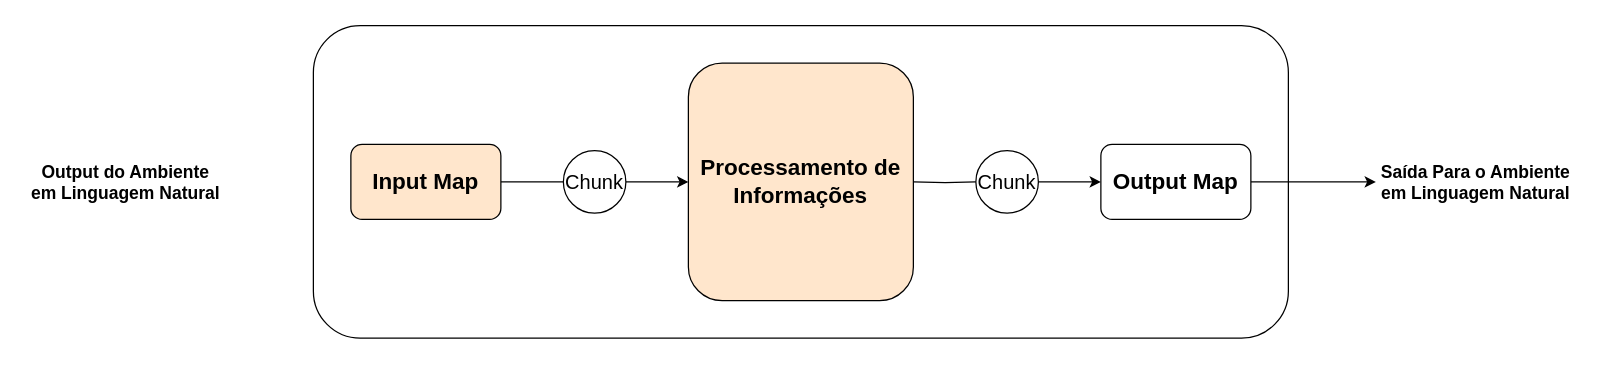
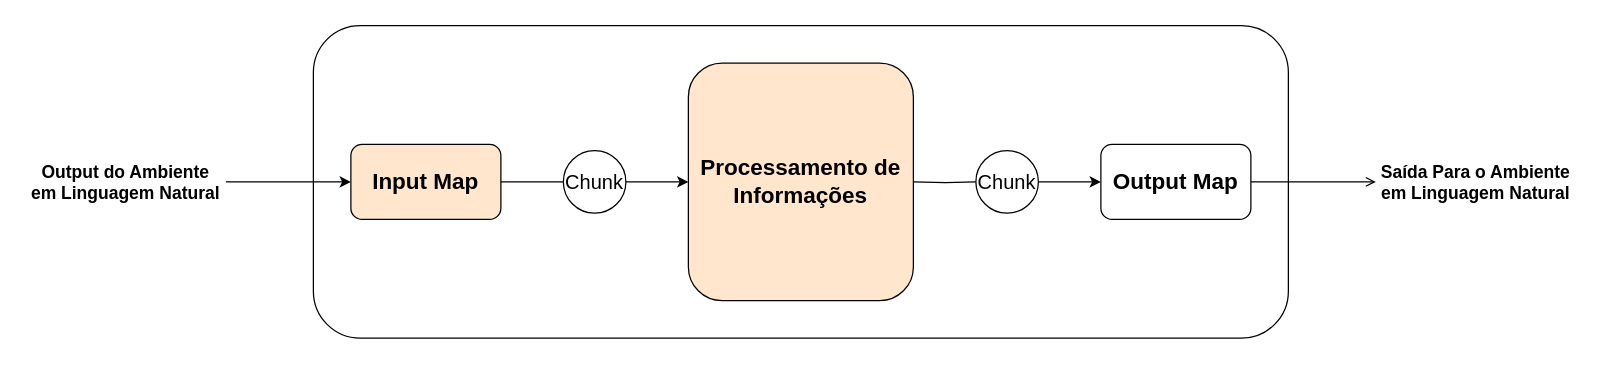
edge "Output do Ambiente em Linguagem Natural" -> "Input Map": added
edge "Output Map" -> "Saída Para o Ambiente em Linguagem Natural": arrowhead classic -> open
